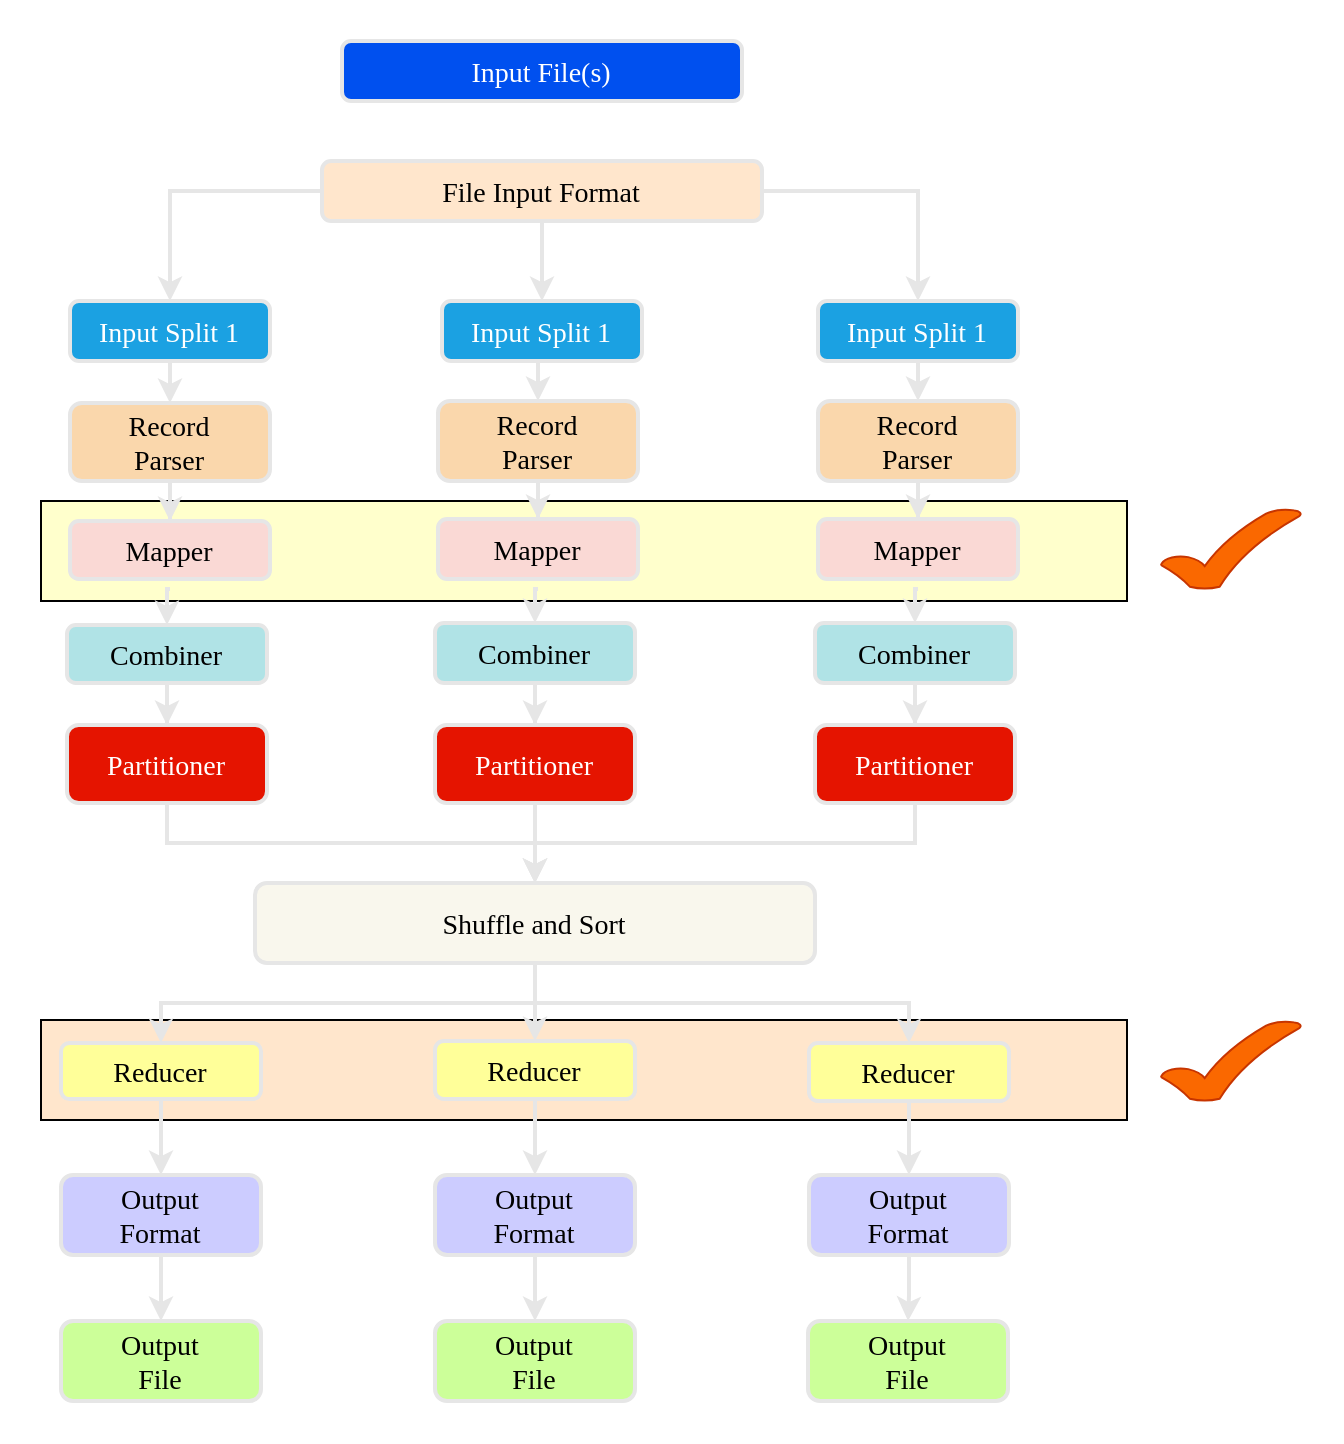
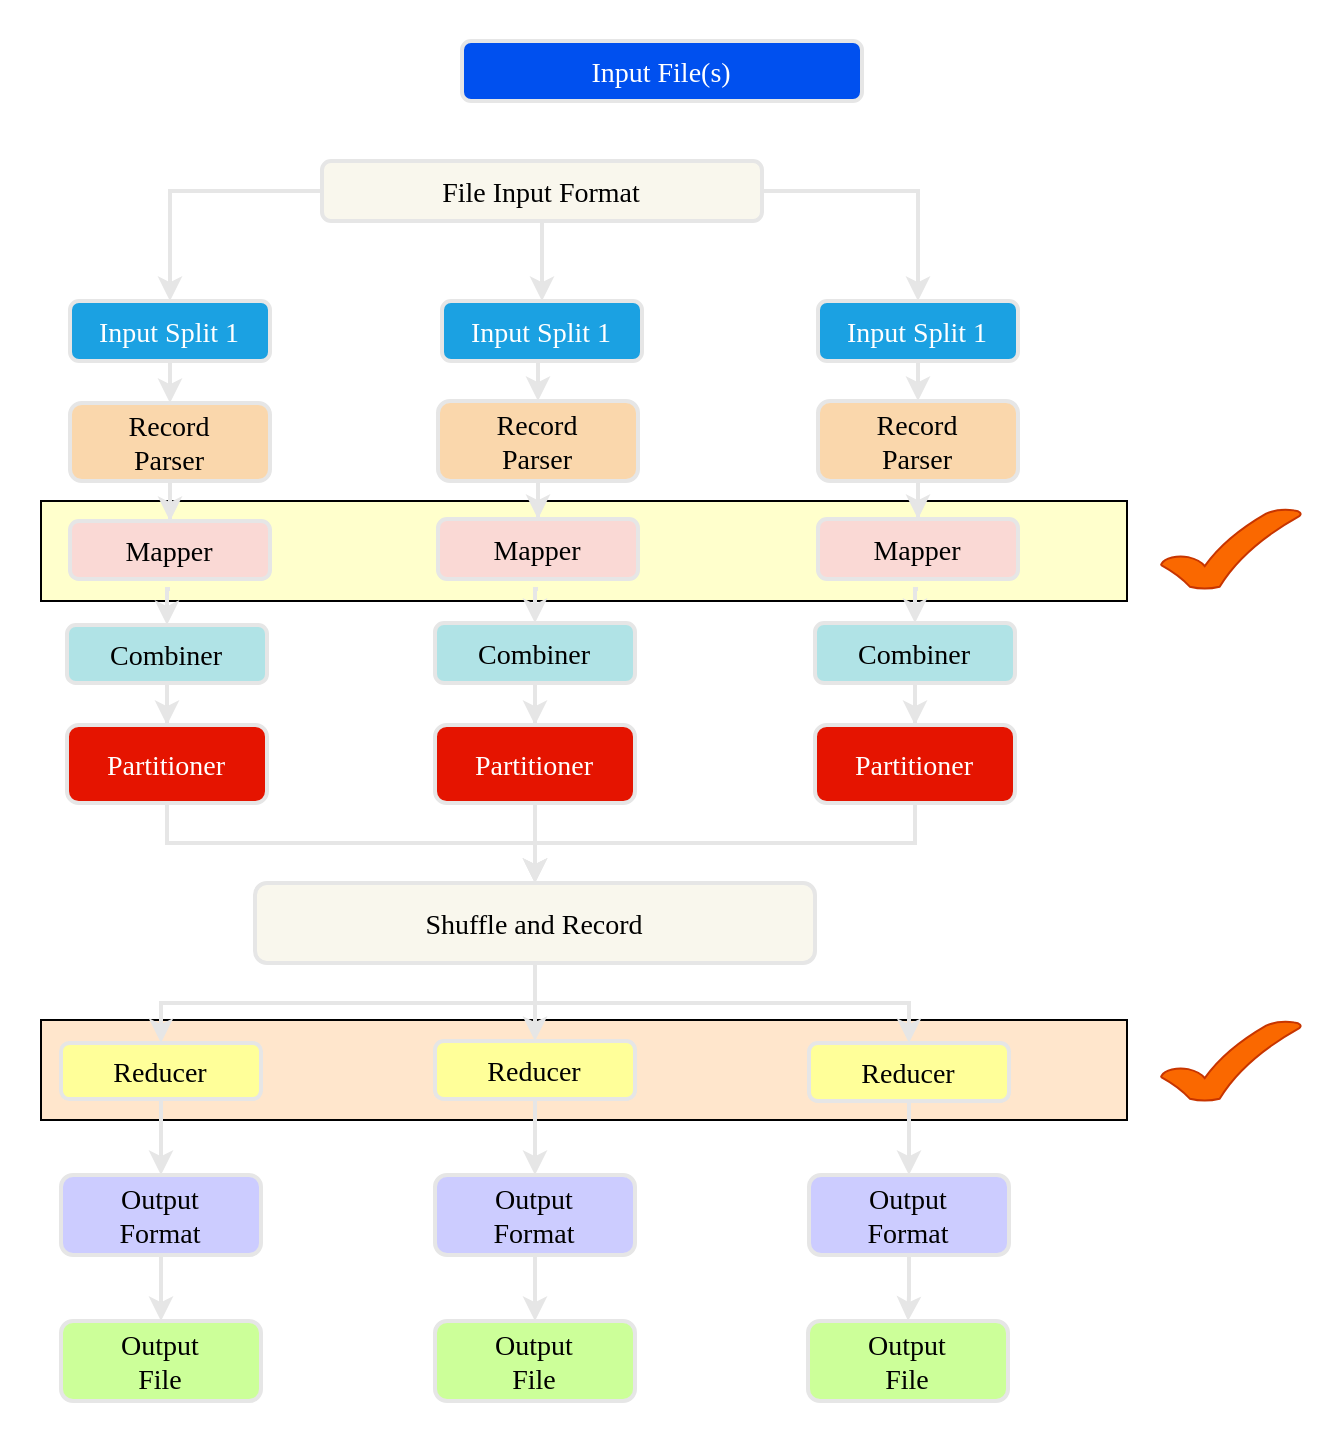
node "Input File(s)": moved (542, 71) -> (662, 71)
node "File Input Format": fillcolor #ffe6cc -> #f9f7ed
node "Shuffle and Sort": label "Shuffle and Sort" -> "Shuffle and Record"
